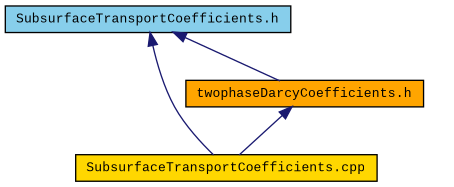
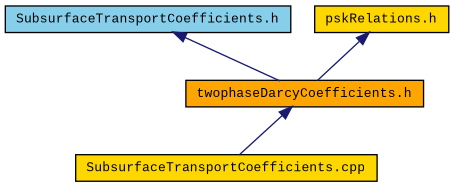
node "pskRelations.h": added
edge "SubsurfaceTransportCoefficients.cpp" -> "SubsurfaceTransportCoefficients.h": removed
